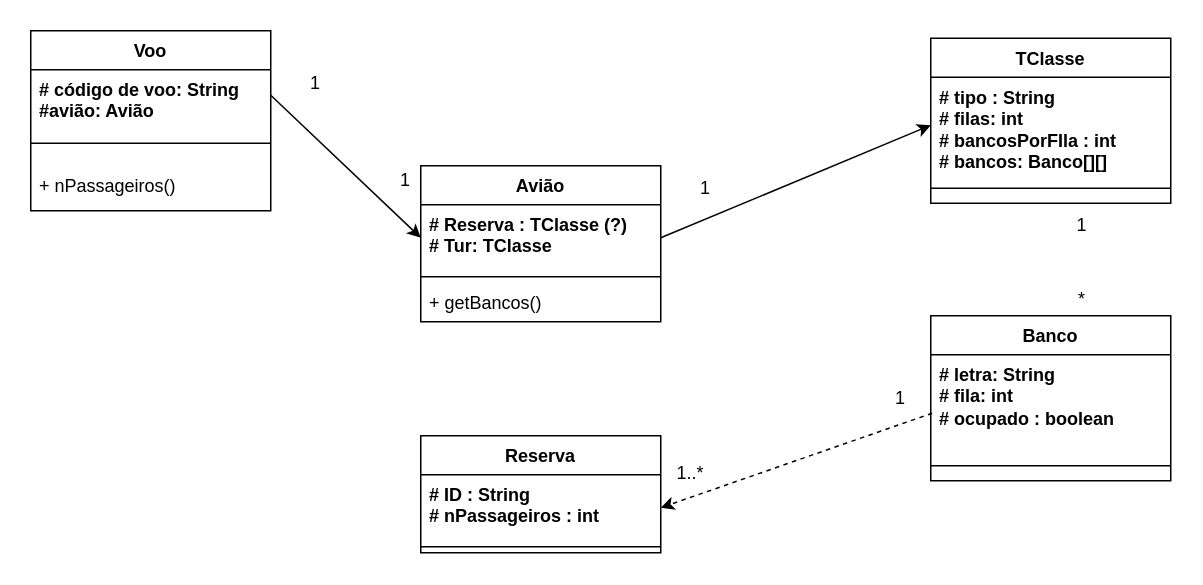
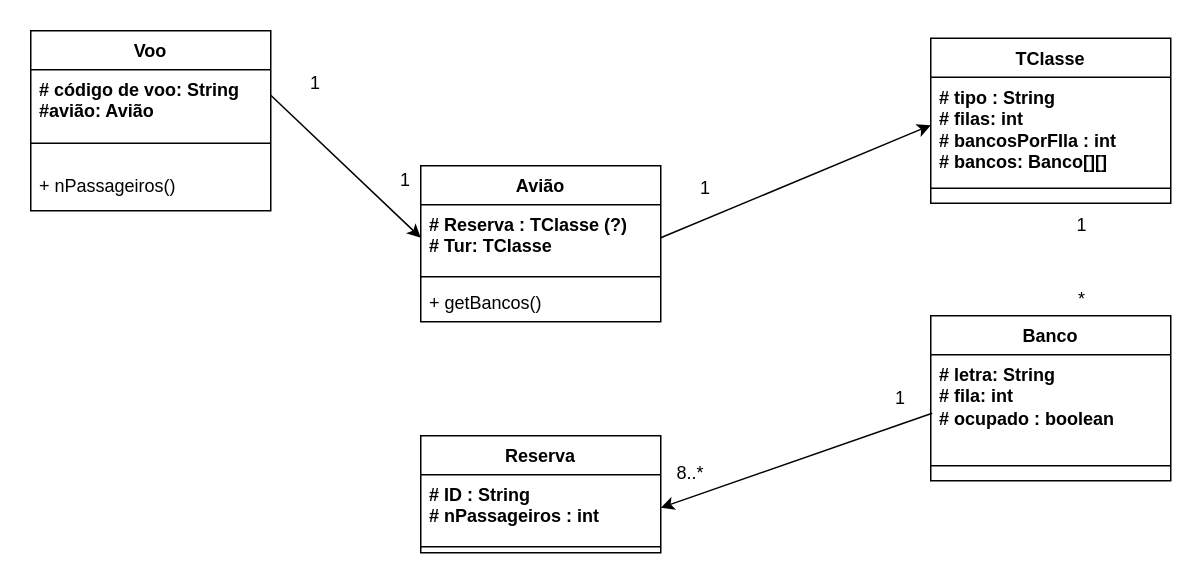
edge "# letra: String # fila: int # ocupado : boolean" -> "# ID : String # nPassageiros : int": style dashed -> solid
node "1..*": label "1..*" -> "8..*"
